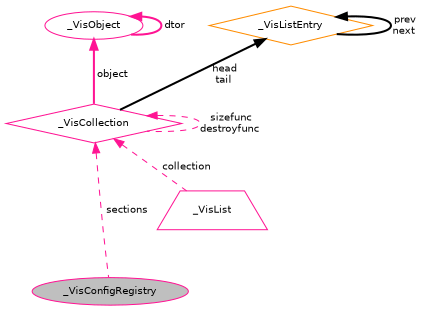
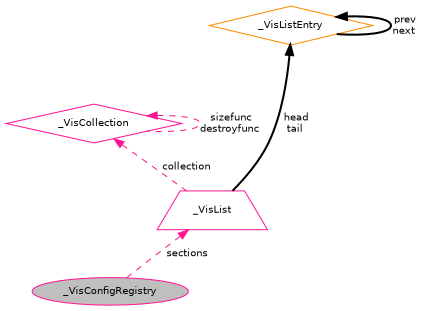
node "_VisObject": removed
edge "_VisCollection" -> "_VisListEntry": now "_VisList" -> "_VisListEntry"
edge "_VisConfigRegistry" -> "_VisCollection": now "_VisConfigRegistry" -> "_VisList"
